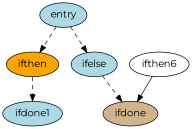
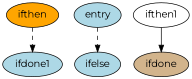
edge "entry" -> "ifthen": removed
node "ifthen6": label "ifthen6" -> "ifthen1"
edge "ifelse" -> "ifdone": removed
